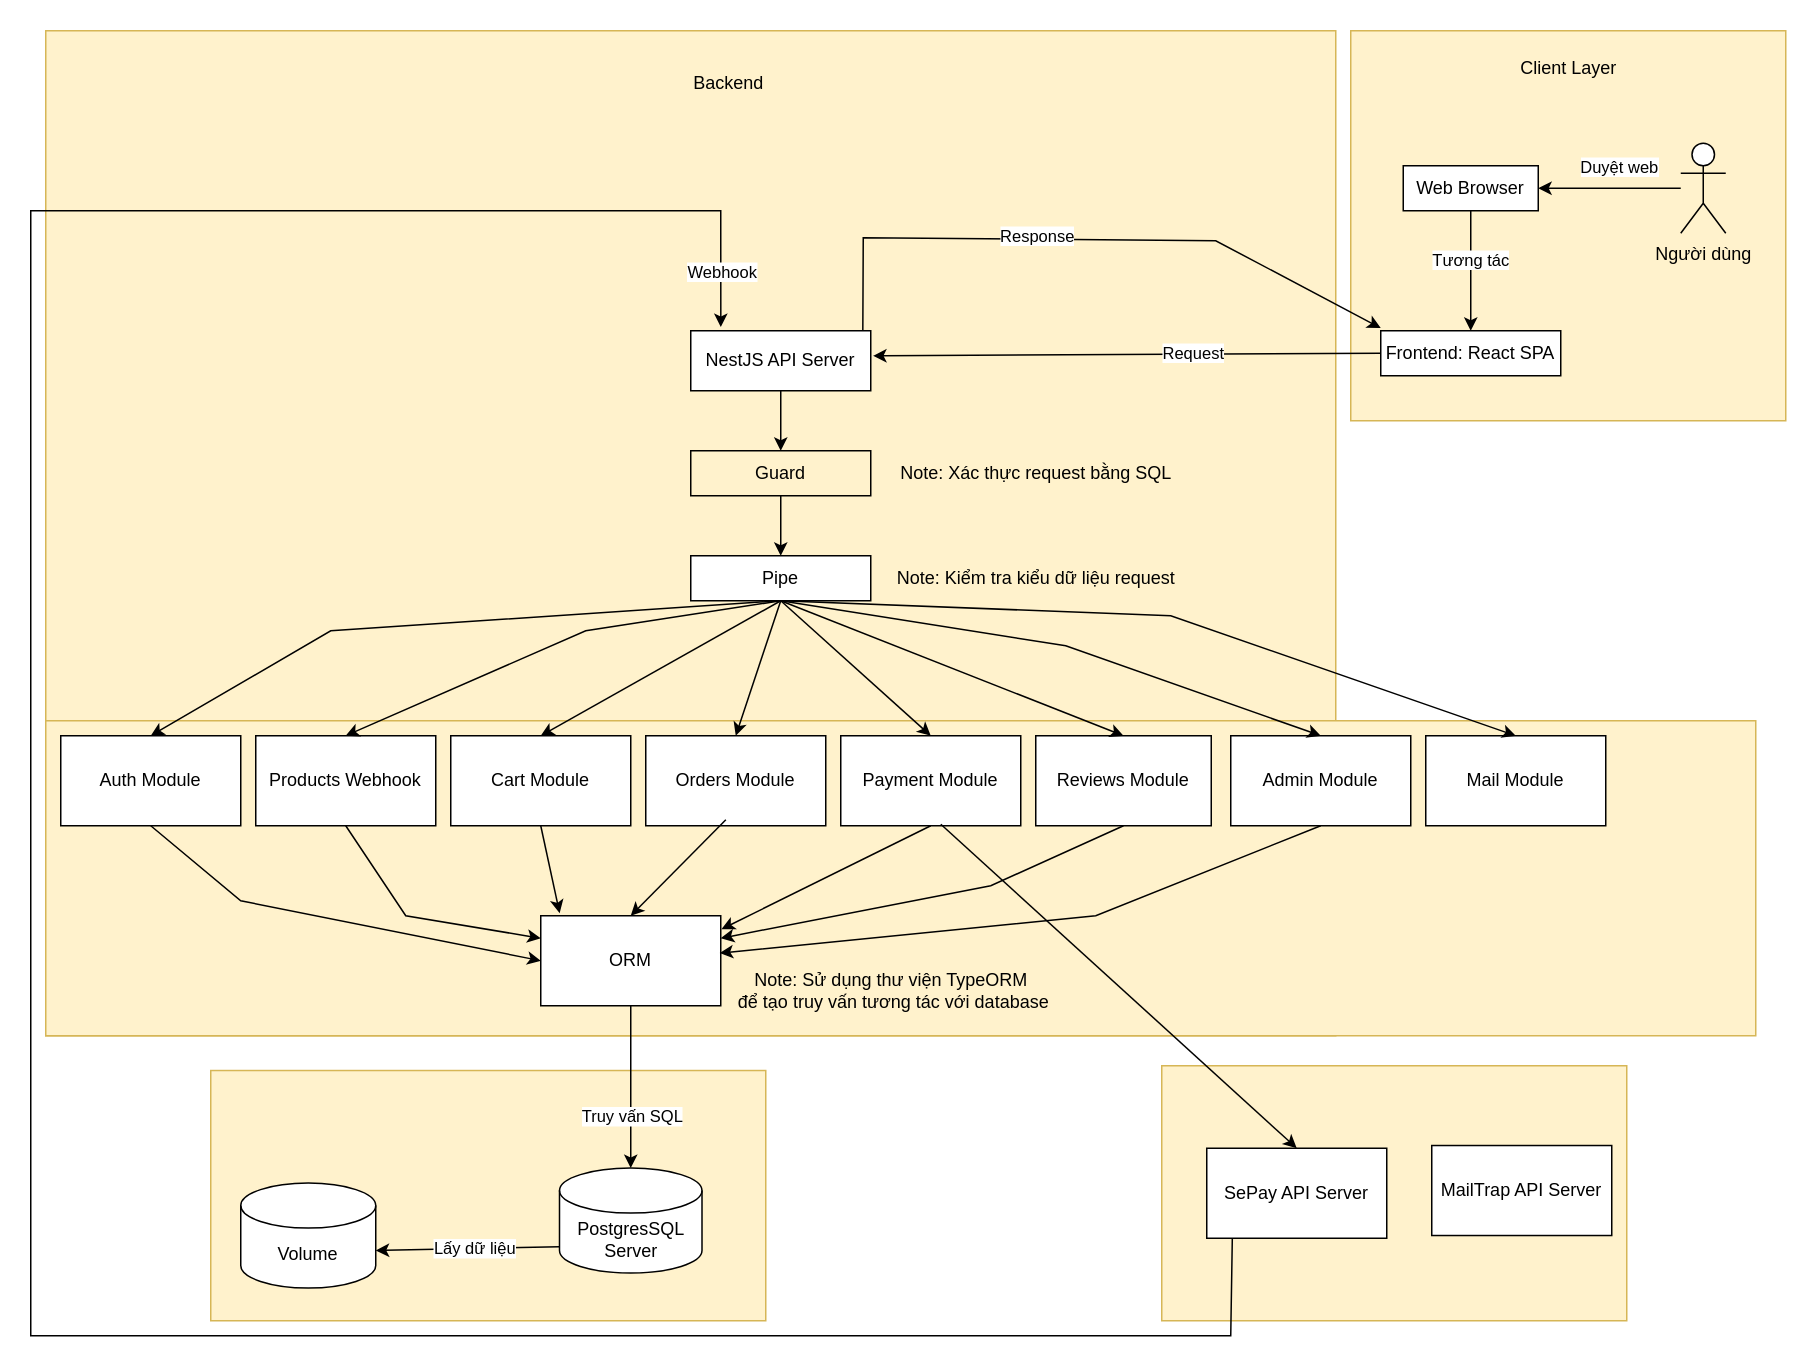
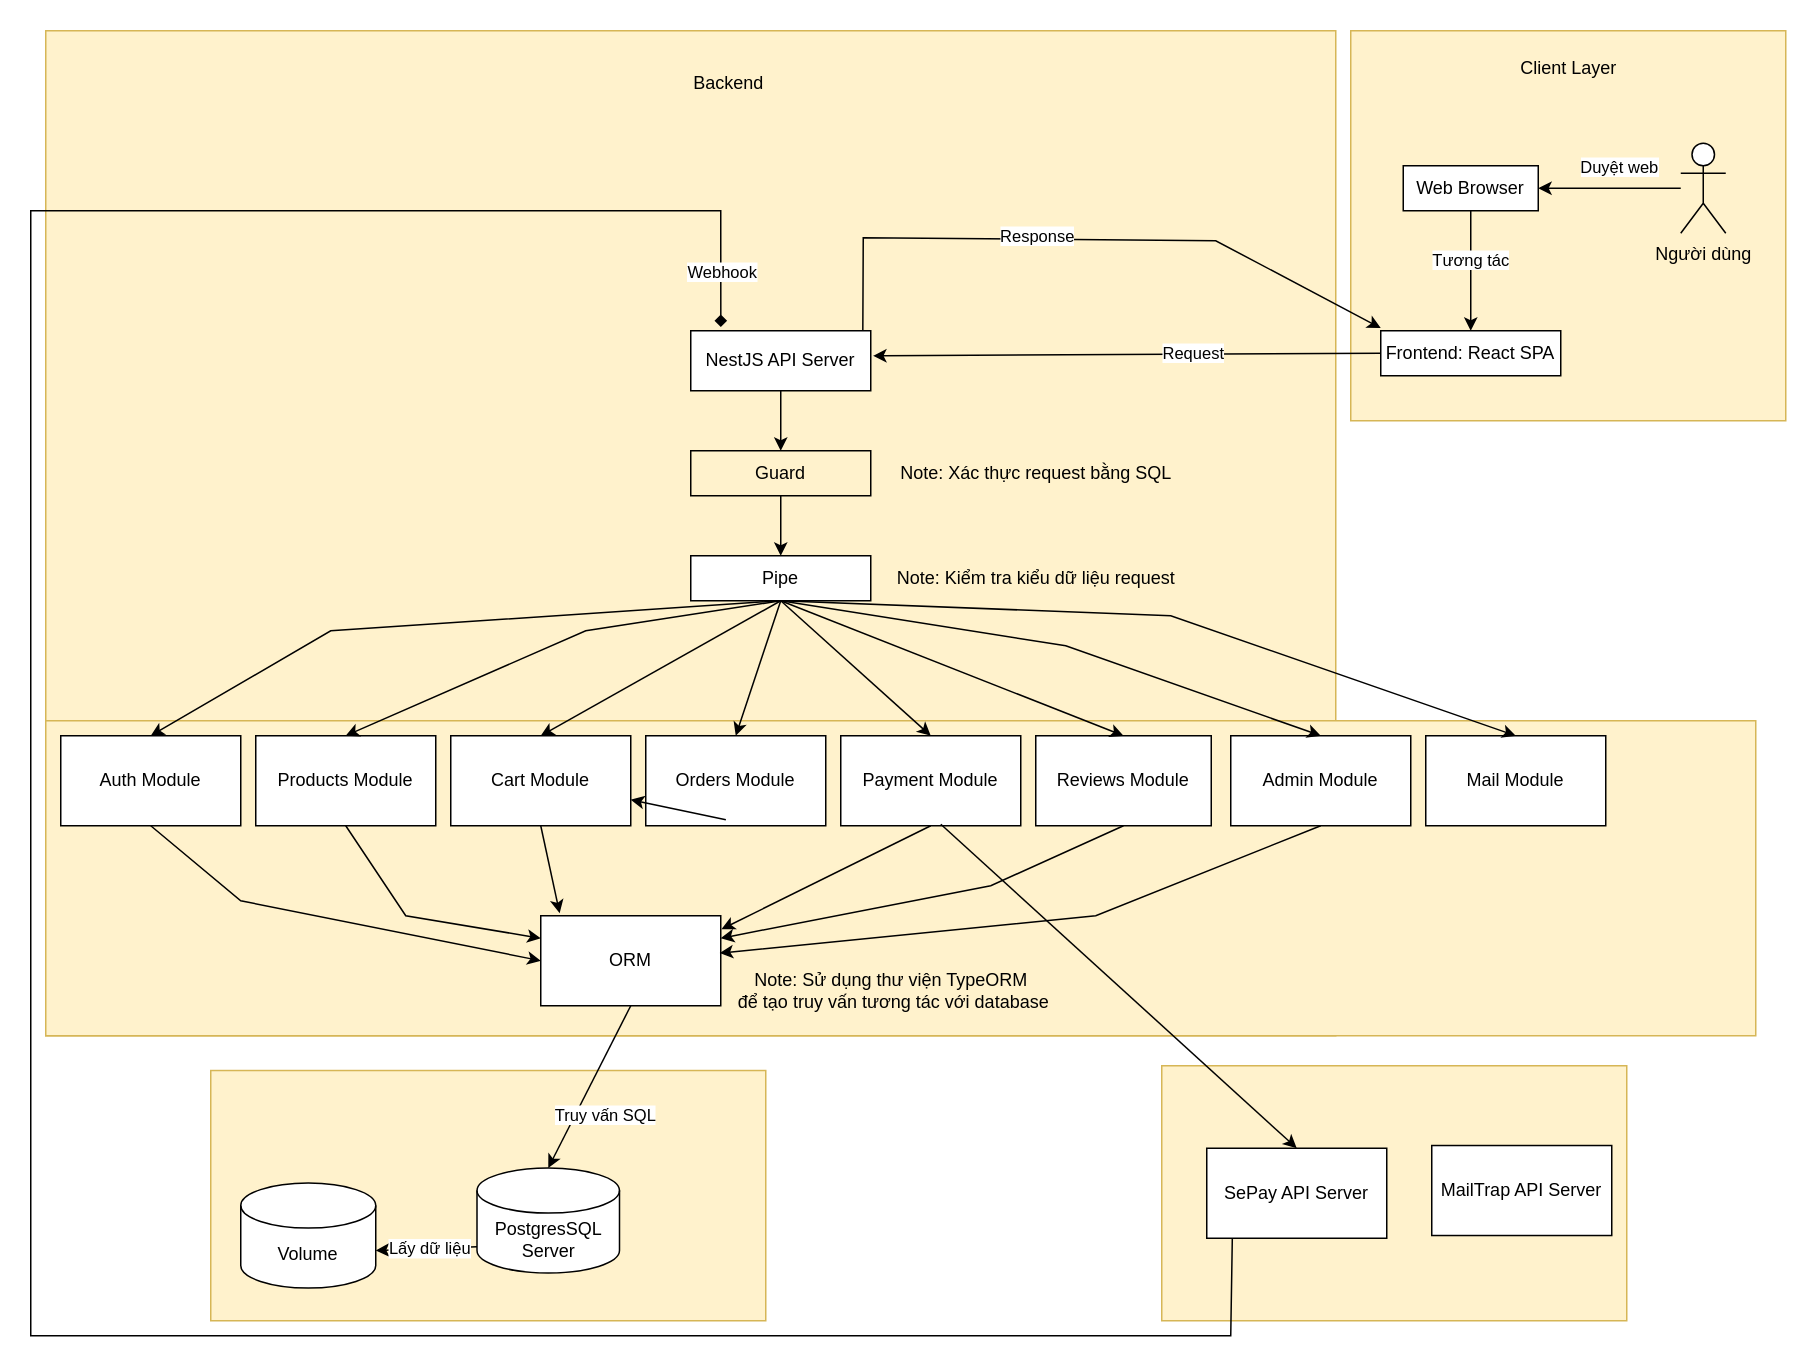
edge "SePay API Server" -> "NestJS API Server": arrowhead classic -> diamond
node "Products Webhook": label "Products Webhook" -> "Products Module"
edge "Orders Module" -> "ORM": now "Orders Module" -> "Cart Module"
node "PostgresSQL Server": moved (631, 1221) -> (548, 1221)
